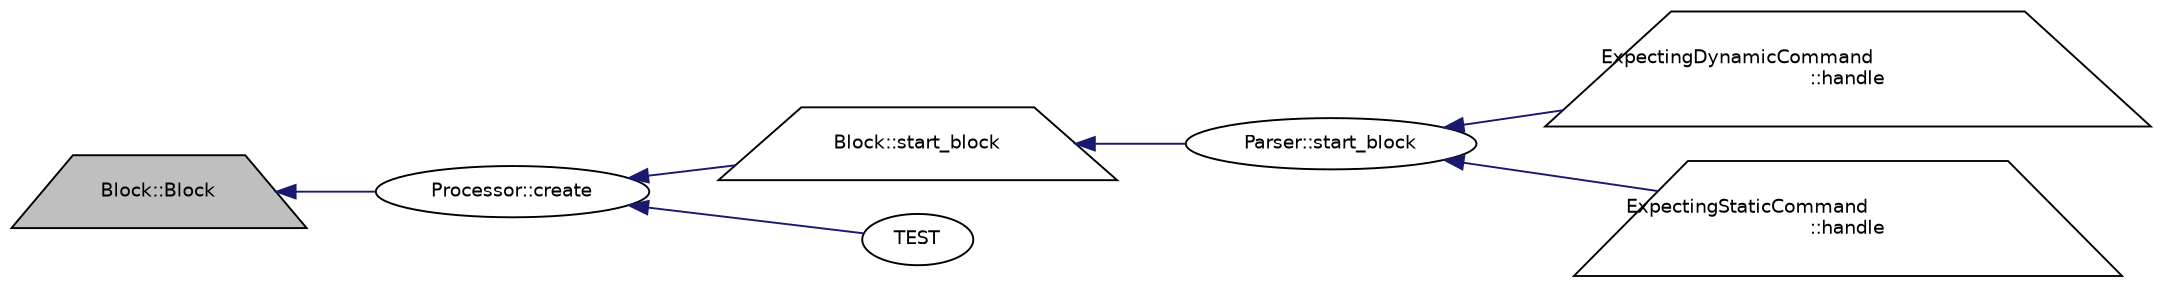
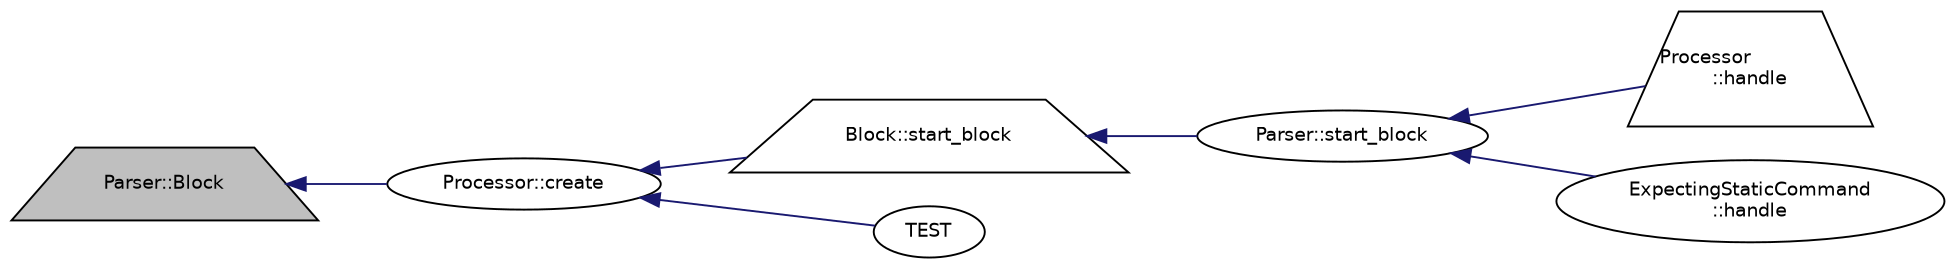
node "ExpectingDynamicCommand ::handle": label "ExpectingDynamicCommand ::handle" -> "Processor ::handle"
node "Block::Block": label "Block::Block" -> "Parser::Block"
node "ExpectingStaticCommand ::handle": shape trapezium -> ellipse
